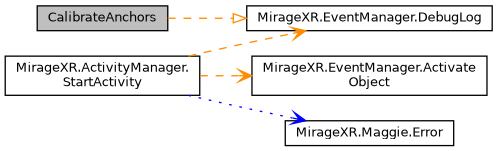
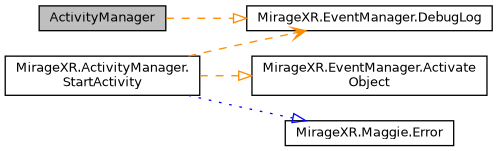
node "CalibrateAnchors": label "CalibrateAnchors" -> "ActivityManager"
edge "MirageXR.ActivityManager. StartActivity" -> "MirageXR.EventManager.Activate Object": arrowhead vee -> onormal
edge "MirageXR.ActivityManager. StartActivity" -> "MirageXR.Maggie.Error": arrowhead vee -> onormal
